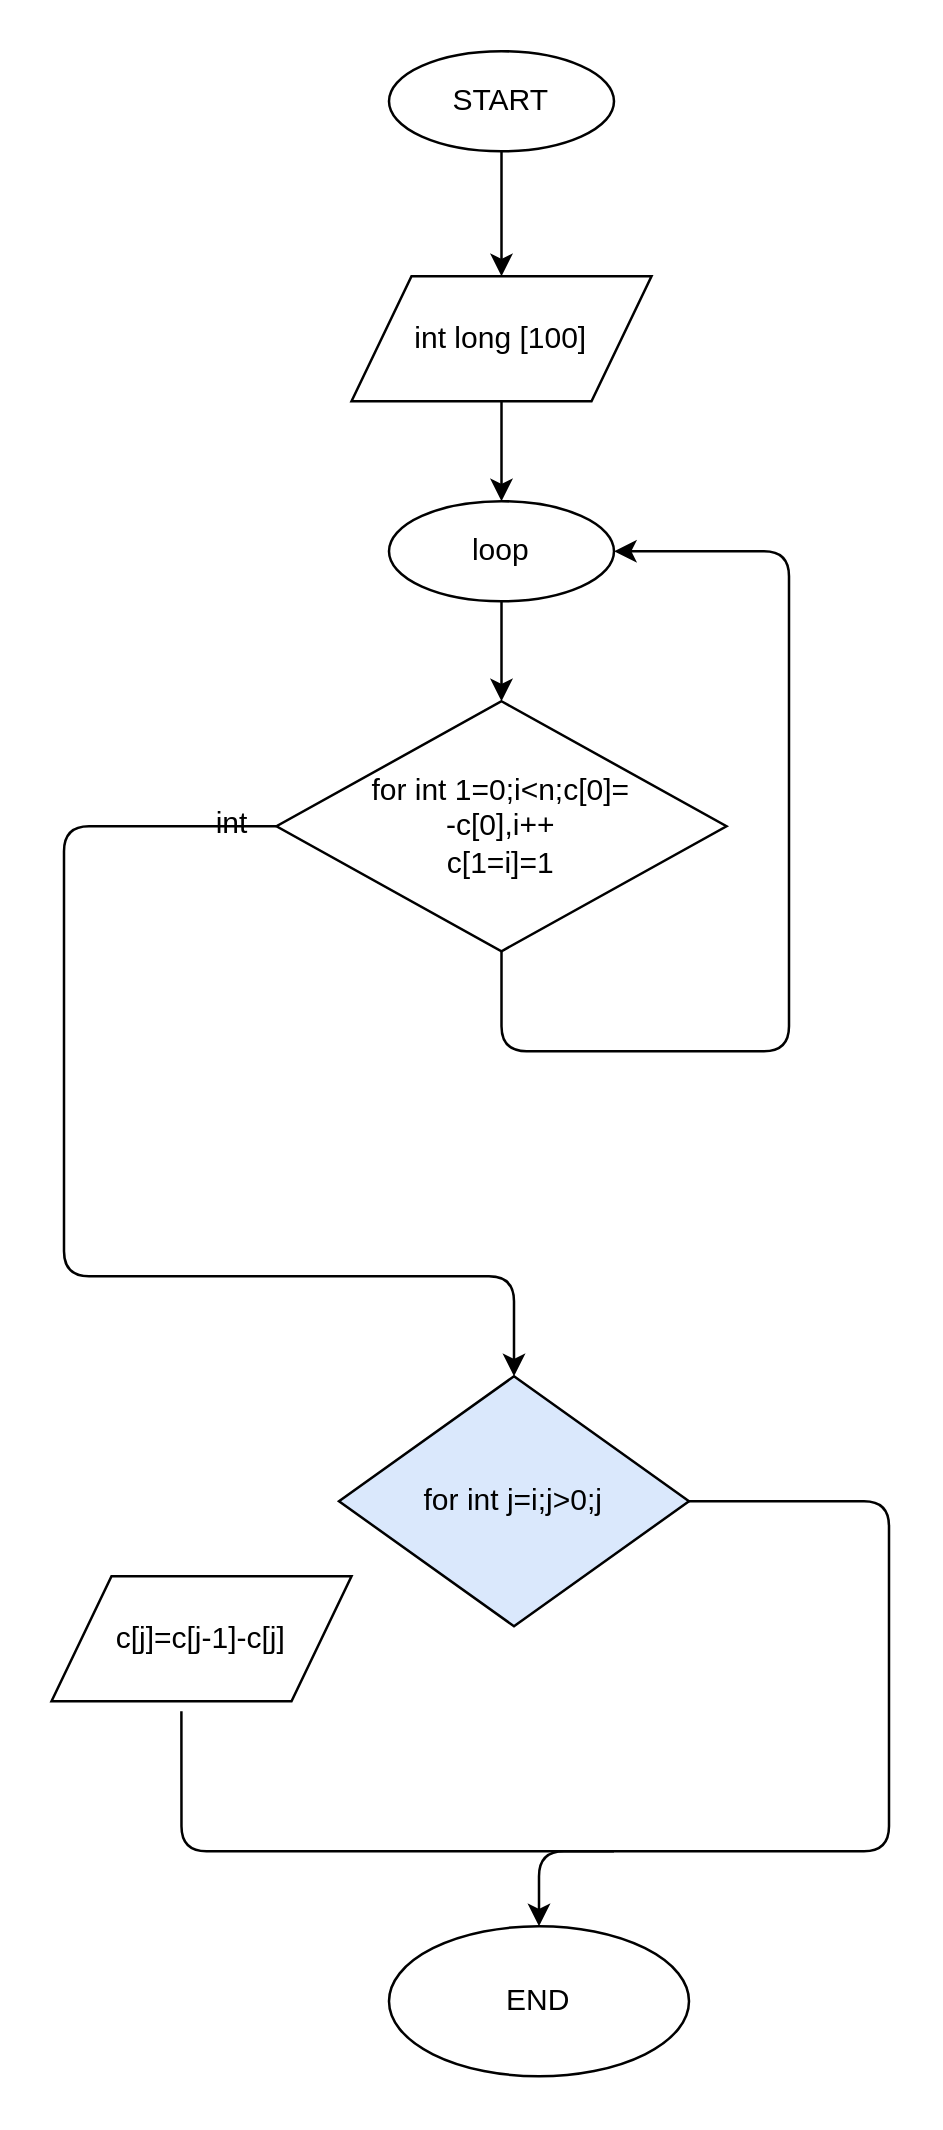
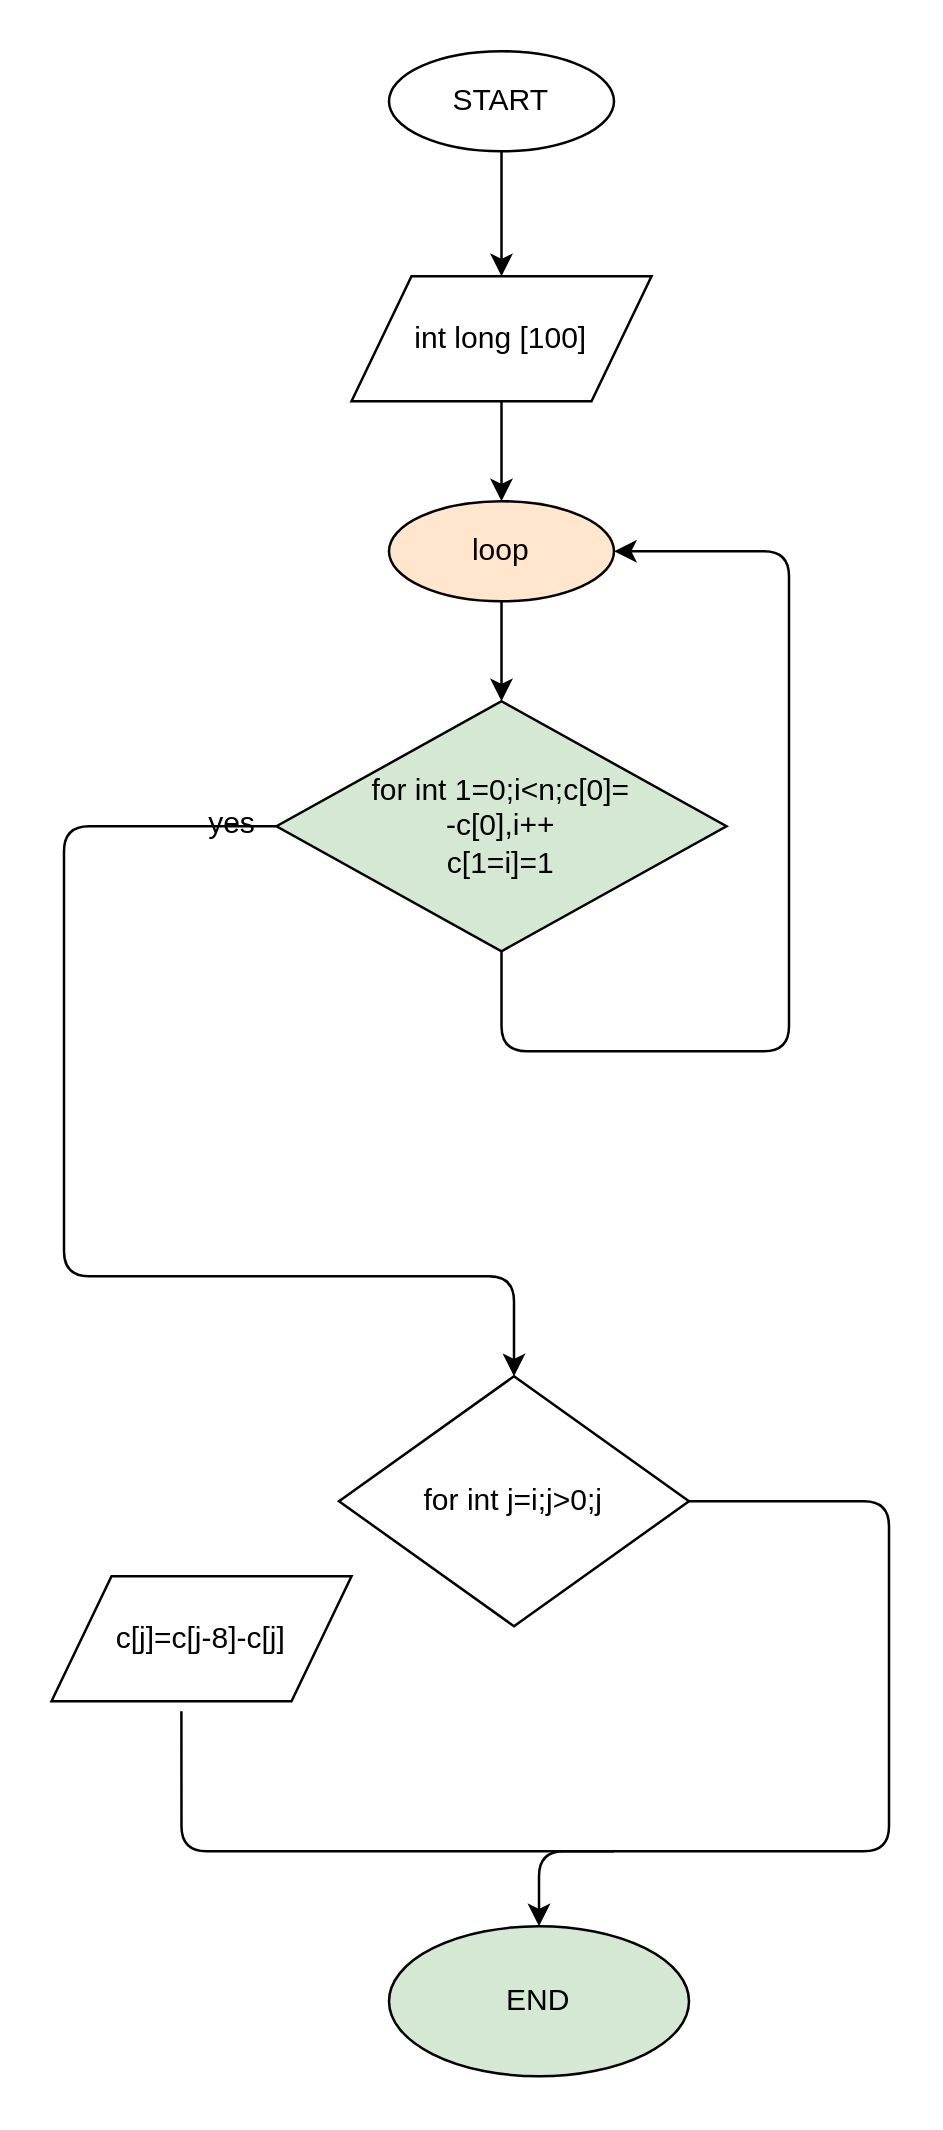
node "loop": fillcolor #ffffff -> #ffe6cc
node "int": label "int" -> "yes"
node "for int 1=0;i<n;c[0]= -c[0],i++ c[1=i]=1": fillcolor #ffffff -> #d5e8d4
node "for int j=i;j>0;j": fillcolor #dae8fc -> #ffffff
node "c[j]=c[j-1]-c[j]": label "c[j]=c[j-1]-c[j]" -> "c[j]=c[j-8]-c[j]"
node "END": fillcolor #ffffff -> #d5e8d4
